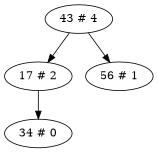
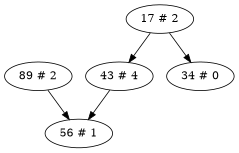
edge "43 # 4" -> "17 # 2": reversed
node "89 # 2": added
